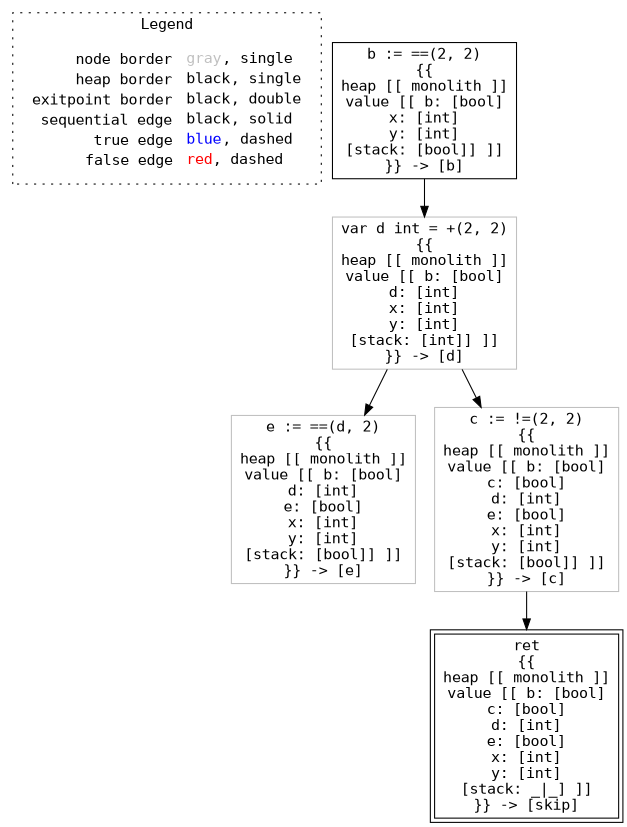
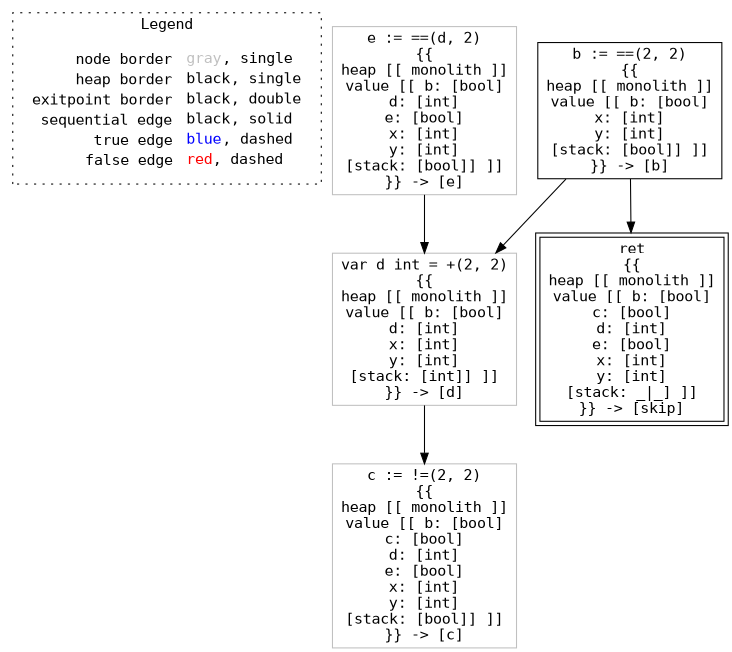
edge "var d int = +(2, 2)" -> "e := ==(d, 2)": reversed
edge "c := !=(2, 2)" -> "ret": now "b := ==(2, 2)" -> "ret"
